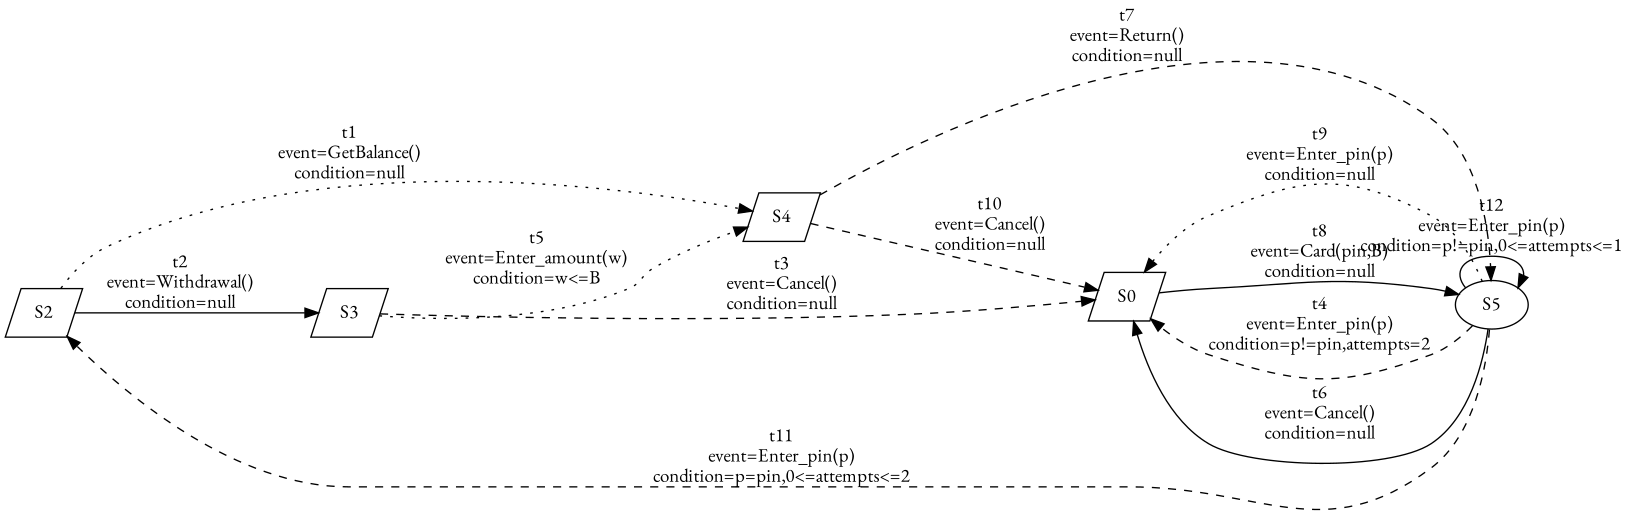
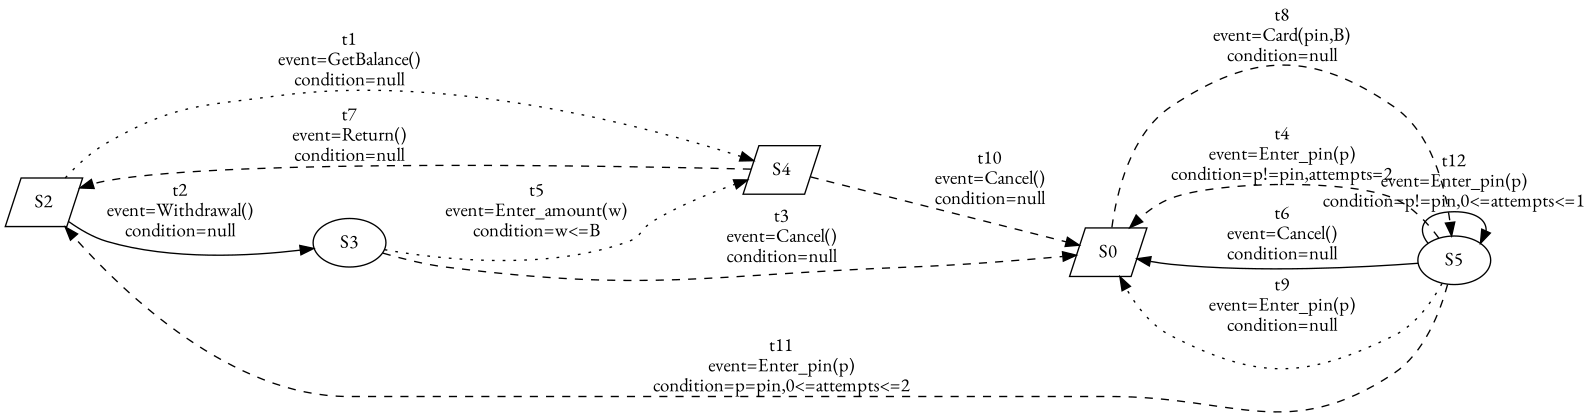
edge "S4" -> "S5": now "S4" -> "S2"
edge "S0" -> "S5": style solid -> dashed
node "S3": shape parallelogram -> ellipse
